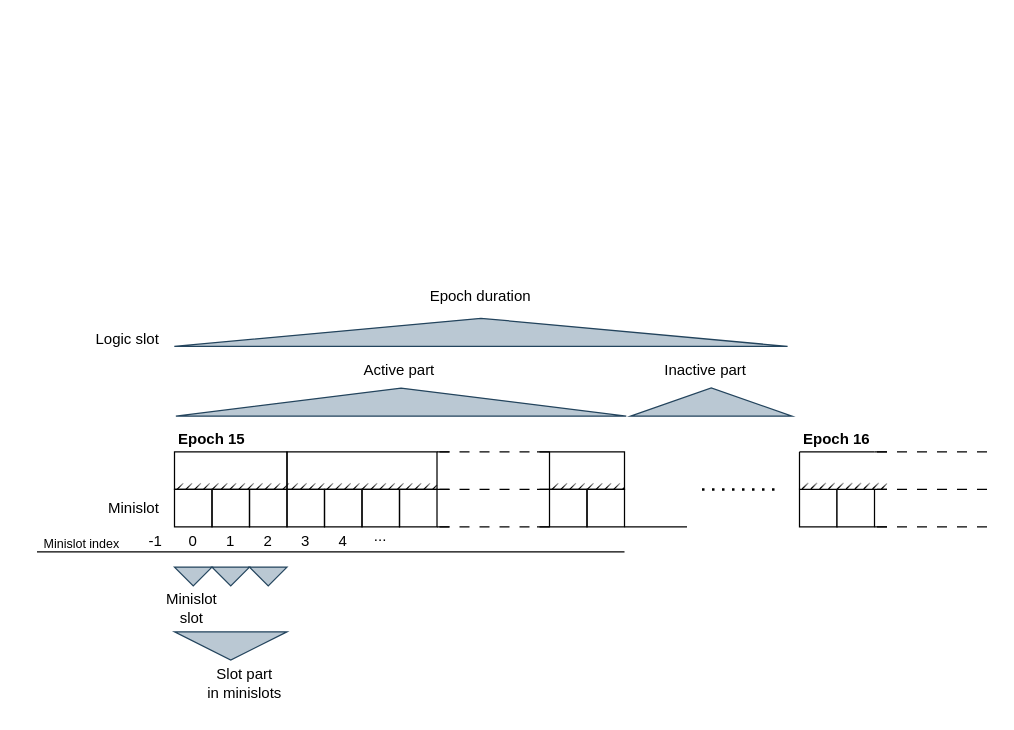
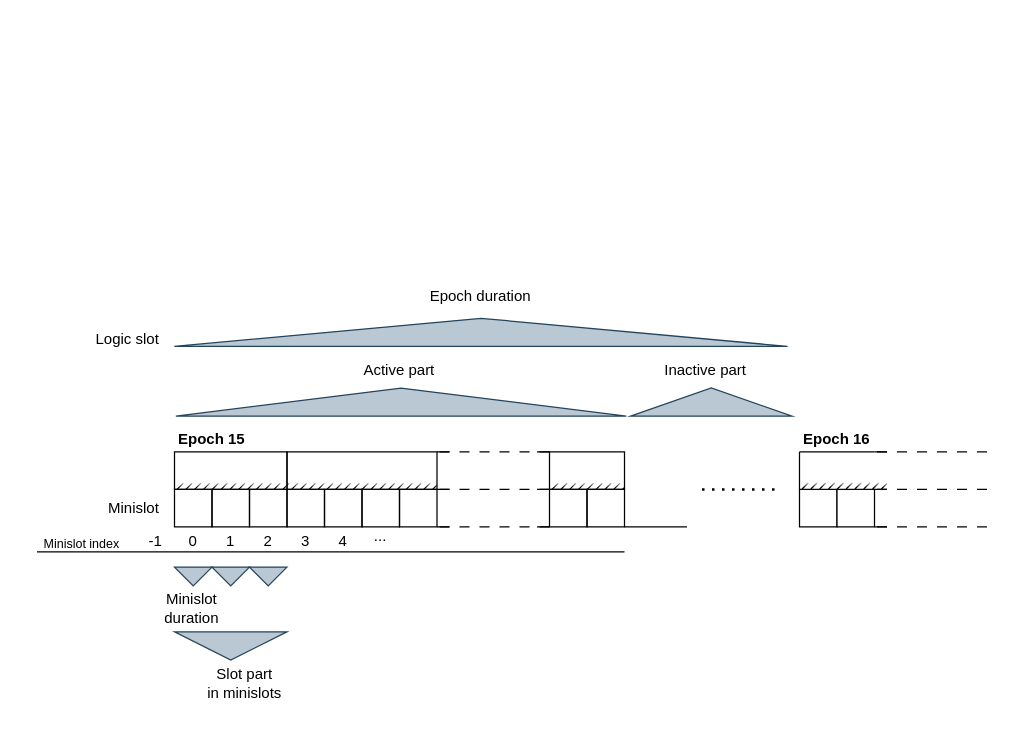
node "Minislot slot": label "Minislot slot" -> "Minislot duration"
